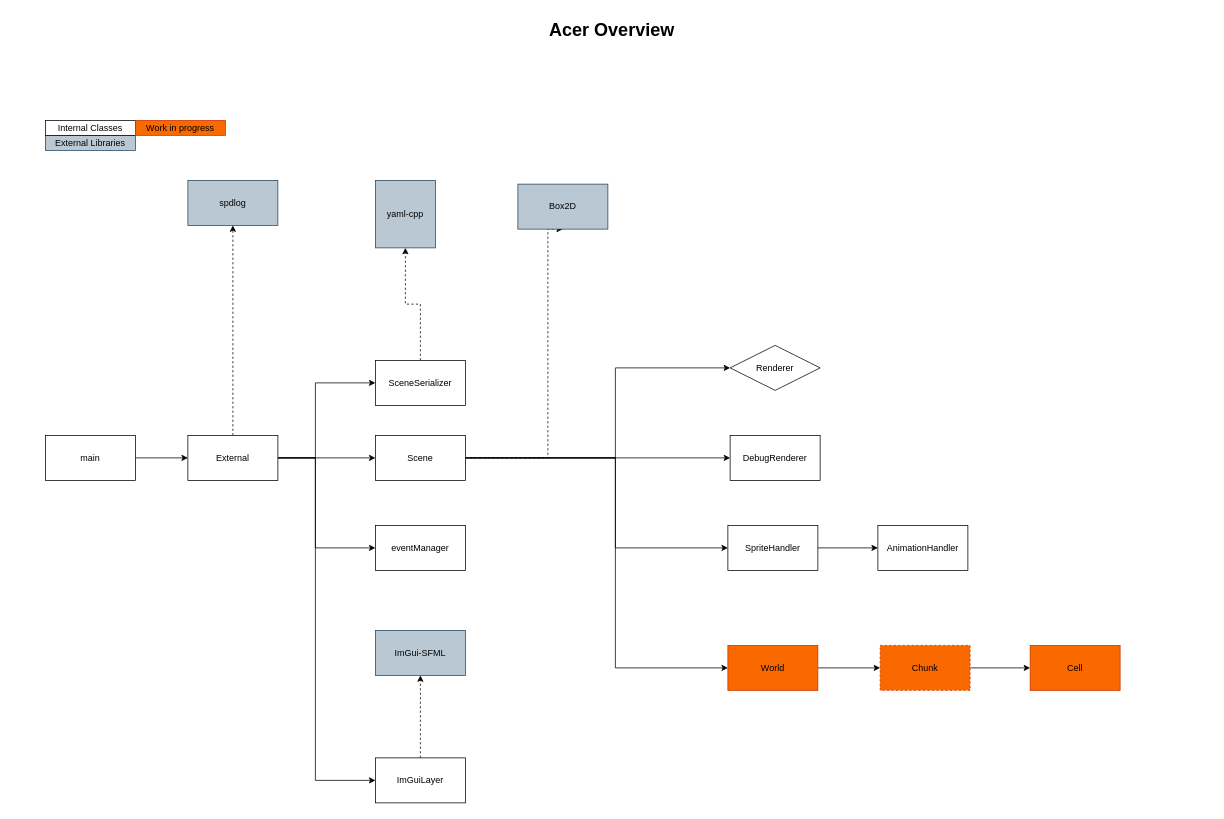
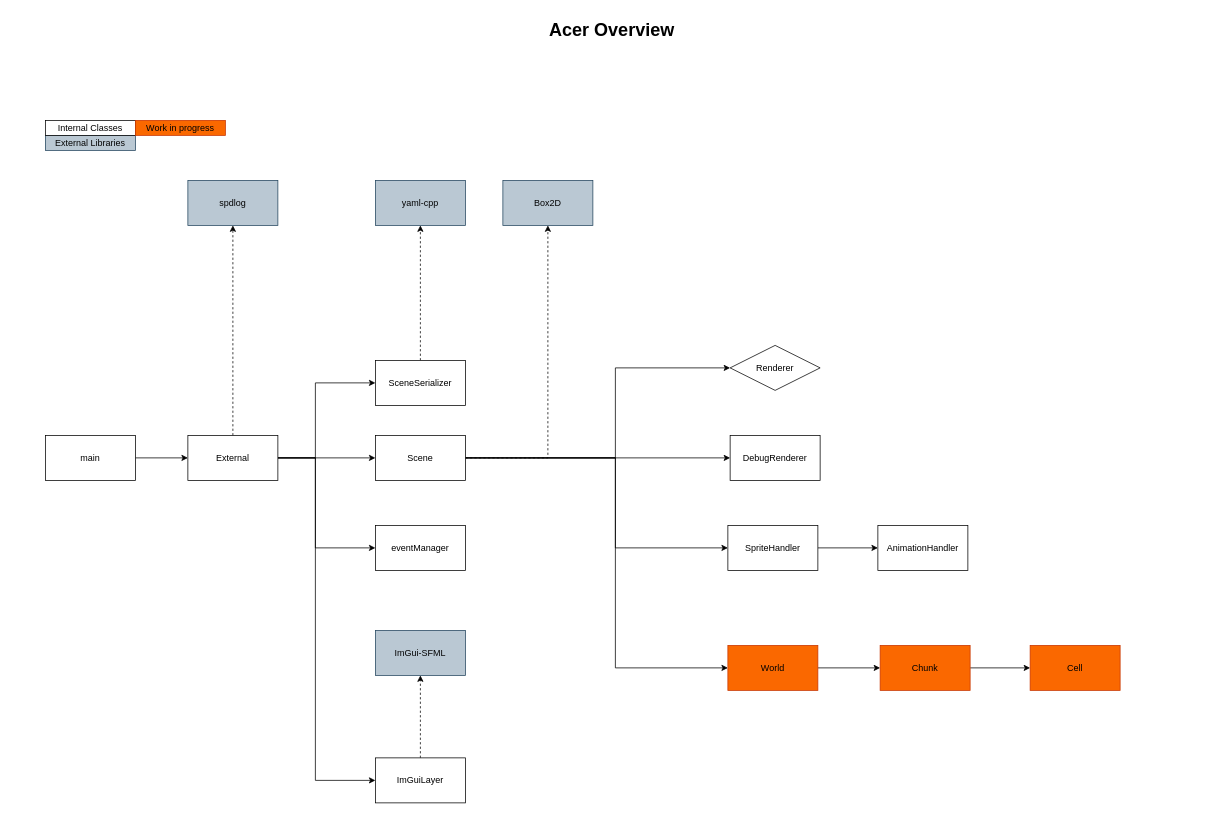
node "Box2D": moved (563, 207) -> (548, 203)
node "yaml-cpp": size 60x68 -> 90x45
node "Chunk": style dashed -> solid
